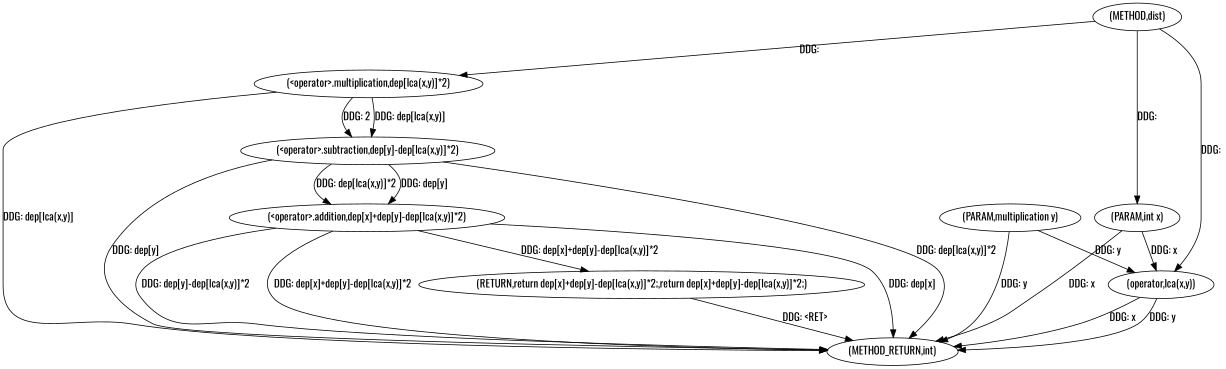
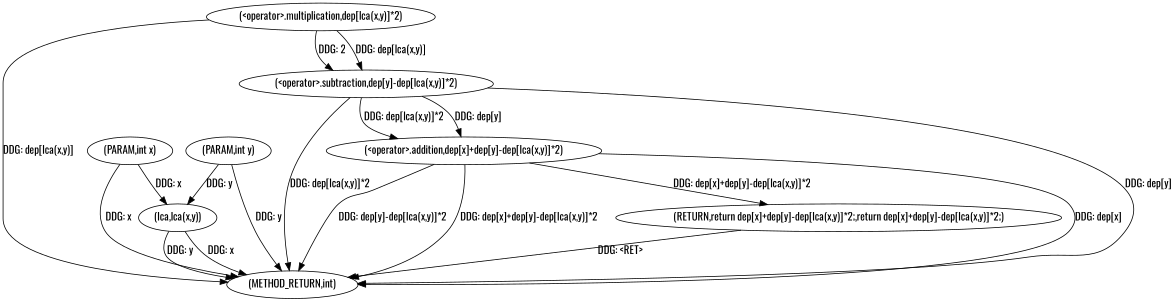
node "(METHOD,dist)": removed
node "(PARAM,multiplication y)": label "(PARAM,multiplication y)" -> "(PARAM,int y)"
node "(operator,lca(x,y))": label "(operator,lca(x,y))" -> "(lca,lca(x,y))"
